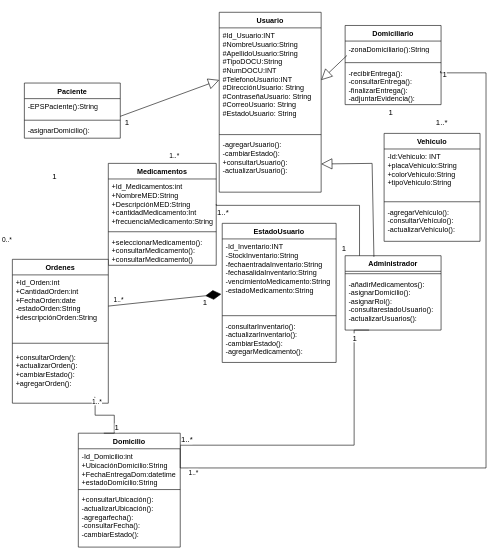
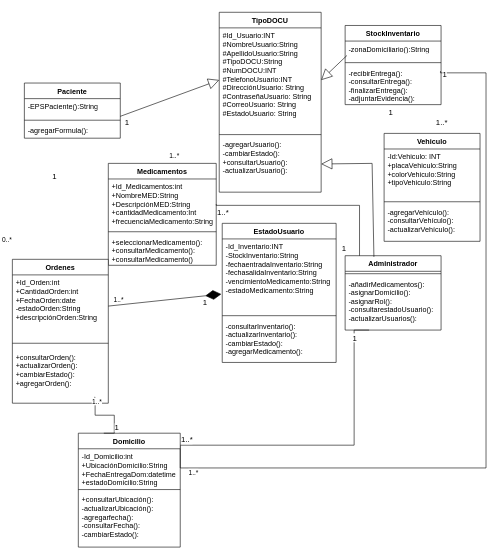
node "Usuario": label "Usuario" -> "TipoDOCU"
node "Domiciliario": label "Domiciliario" -> "StockInventario"
node "-asignarDomicilio():": label "-asignarDomicilio():" -> "-agregarFormula():"
